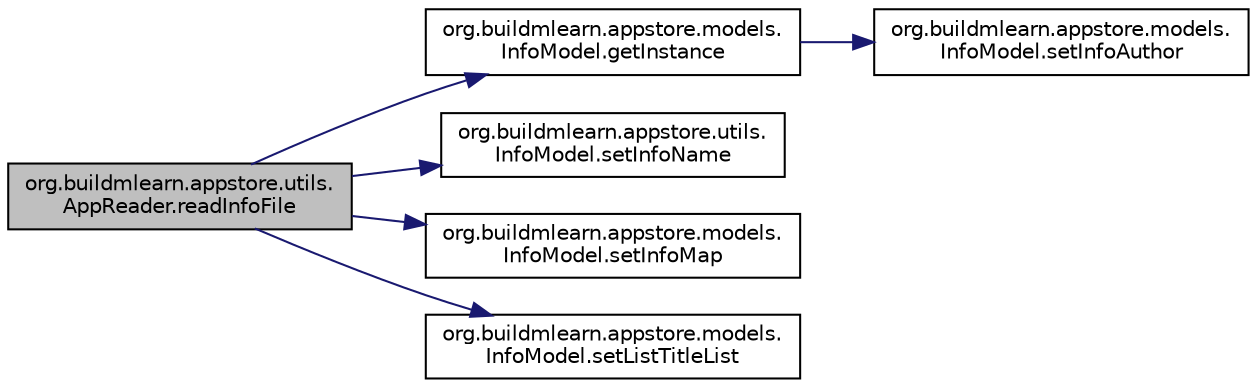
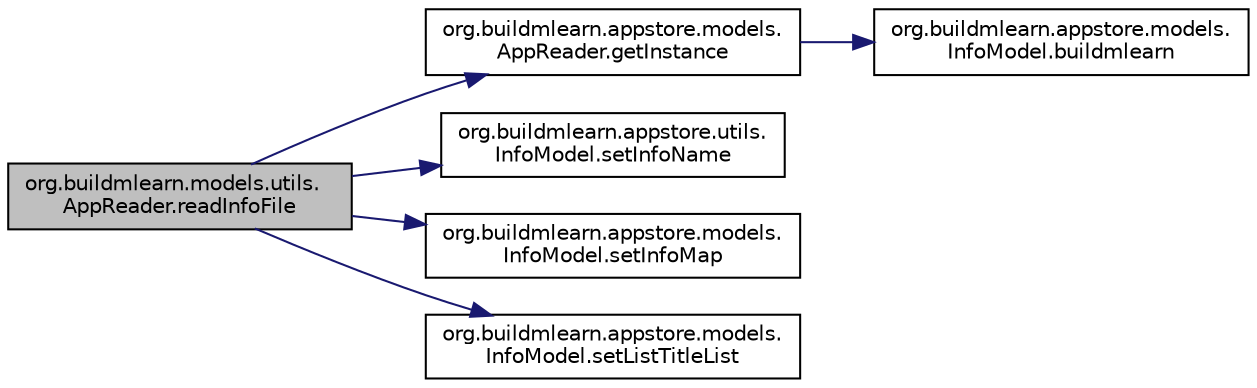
node "org.buildmlearn.appstore.models. InfoModel.getInstance": label "org.buildmlearn.appstore.models. InfoModel.getInstance" -> "org.buildmlearn.appstore.models. AppReader.getInstance"
node "org.buildmlearn.appstore.models. InfoModel.setInfoAuthor": label "org.buildmlearn.appstore.models. InfoModel.setInfoAuthor" -> "org.buildmlearn.appstore.models. InfoModel.buildmlearn"
node "org.buildmlearn.appstore.utils. AppReader.readInfoFile": label "org.buildmlearn.appstore.utils. AppReader.readInfoFile" -> "org.buildmlearn.models.utils. AppReader.readInfoFile"
